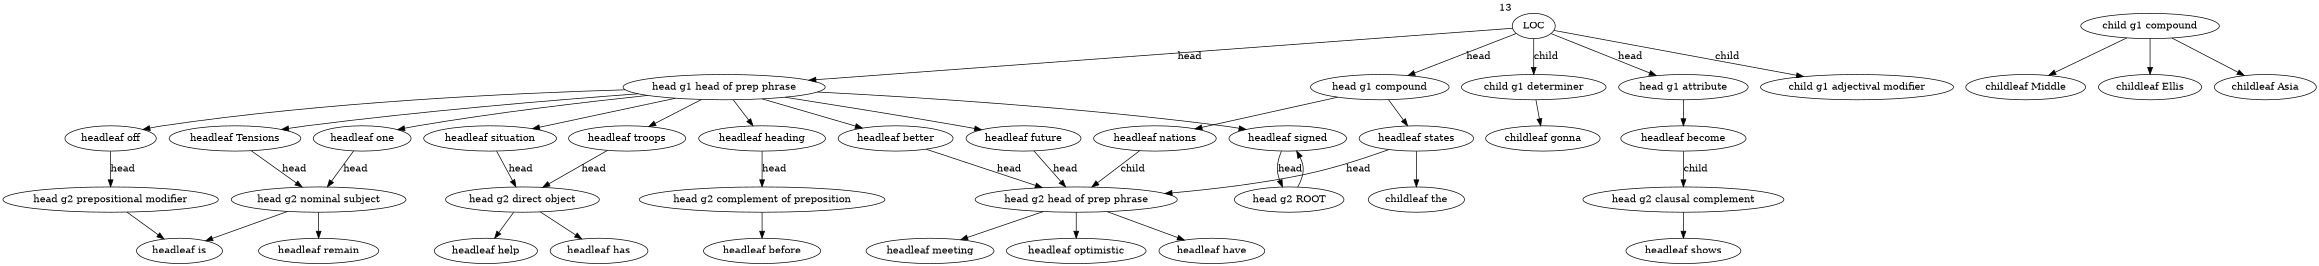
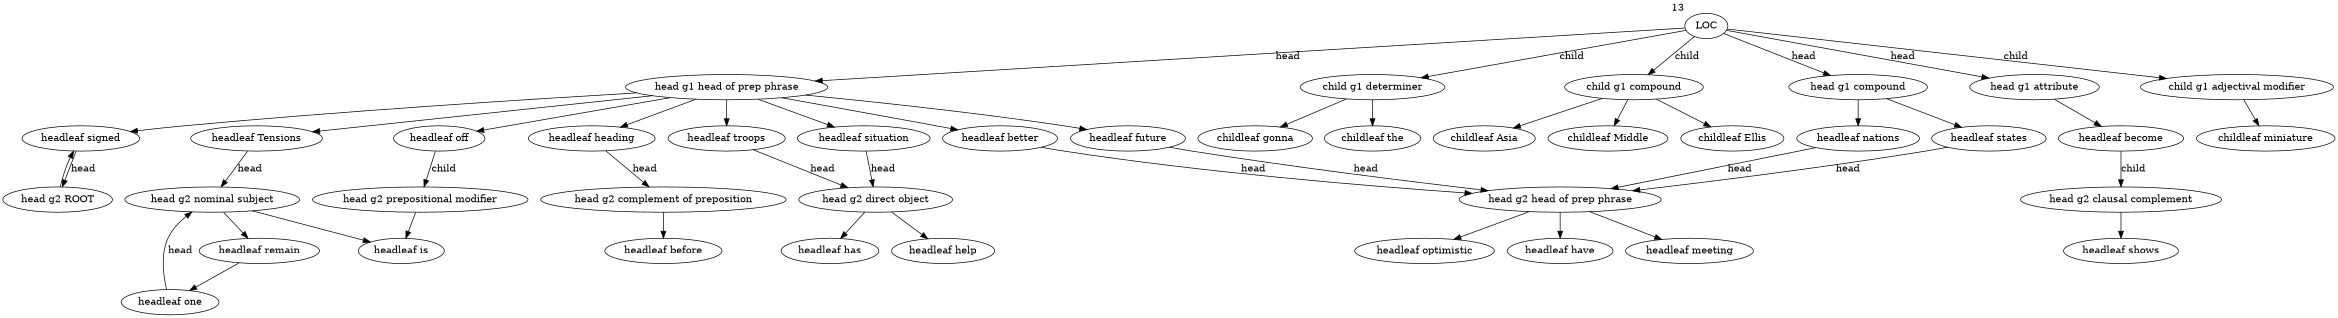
edge "LOC 13" -> "child g1 compound": added, label "child"
edge "head g1 head of prep phrase" -> "headleaf one": now "headleaf remain" -> "headleaf one"
node "childleaf miniature": added
edge "headleaf states" -> "childleaf the": now "child g1 determiner" -> "childleaf the"
edge "headleaf off" -> "head g2 prepositional modifier": label "head" -> "child"
edge "headleaf nations" -> "head g2 head of prep phrase": label "child" -> "head"
